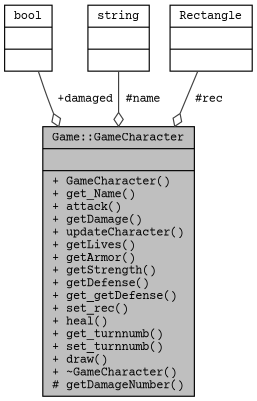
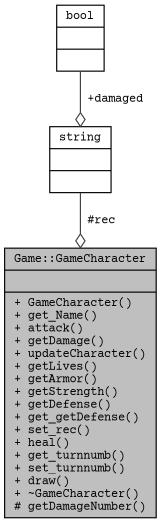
node "Rectangle": removed
edge "bool" -> "Game::GameCharacter": now "bool" -> "string"
edge "string" -> "Game::GameCharacter": label " #name" -> " #rec"
